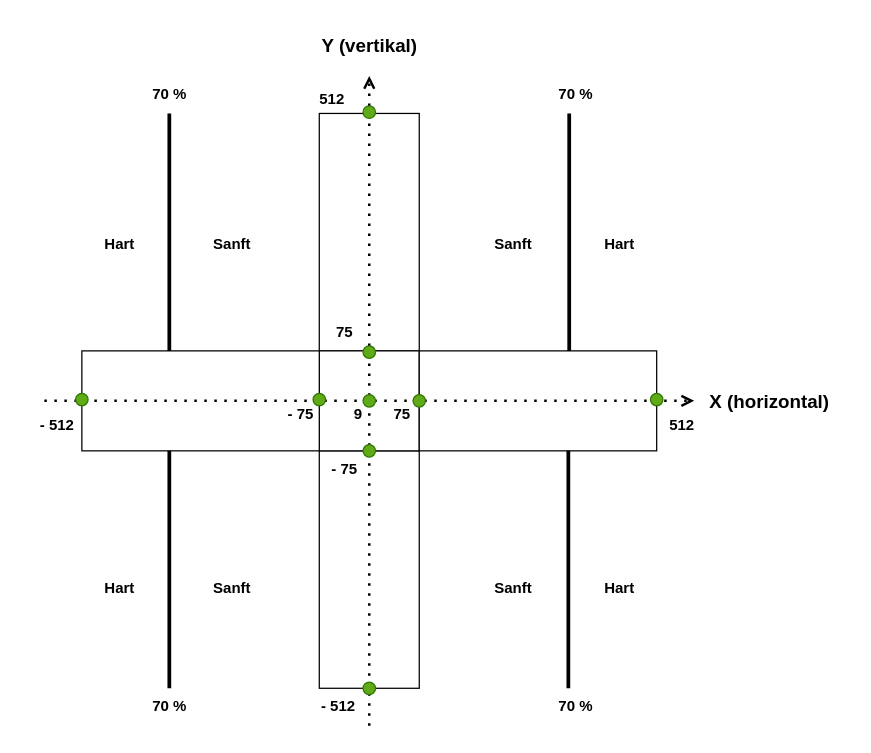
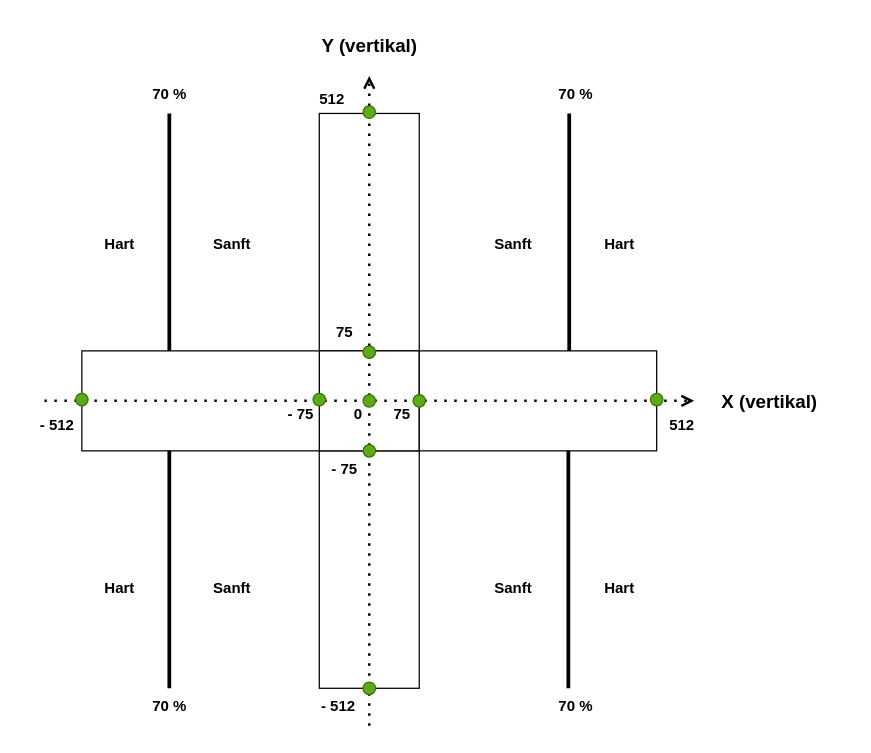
node "X (horizontal)": label "X (horizontal)" -> "X (vertikal)"
node "9": label "9" -> "0"
